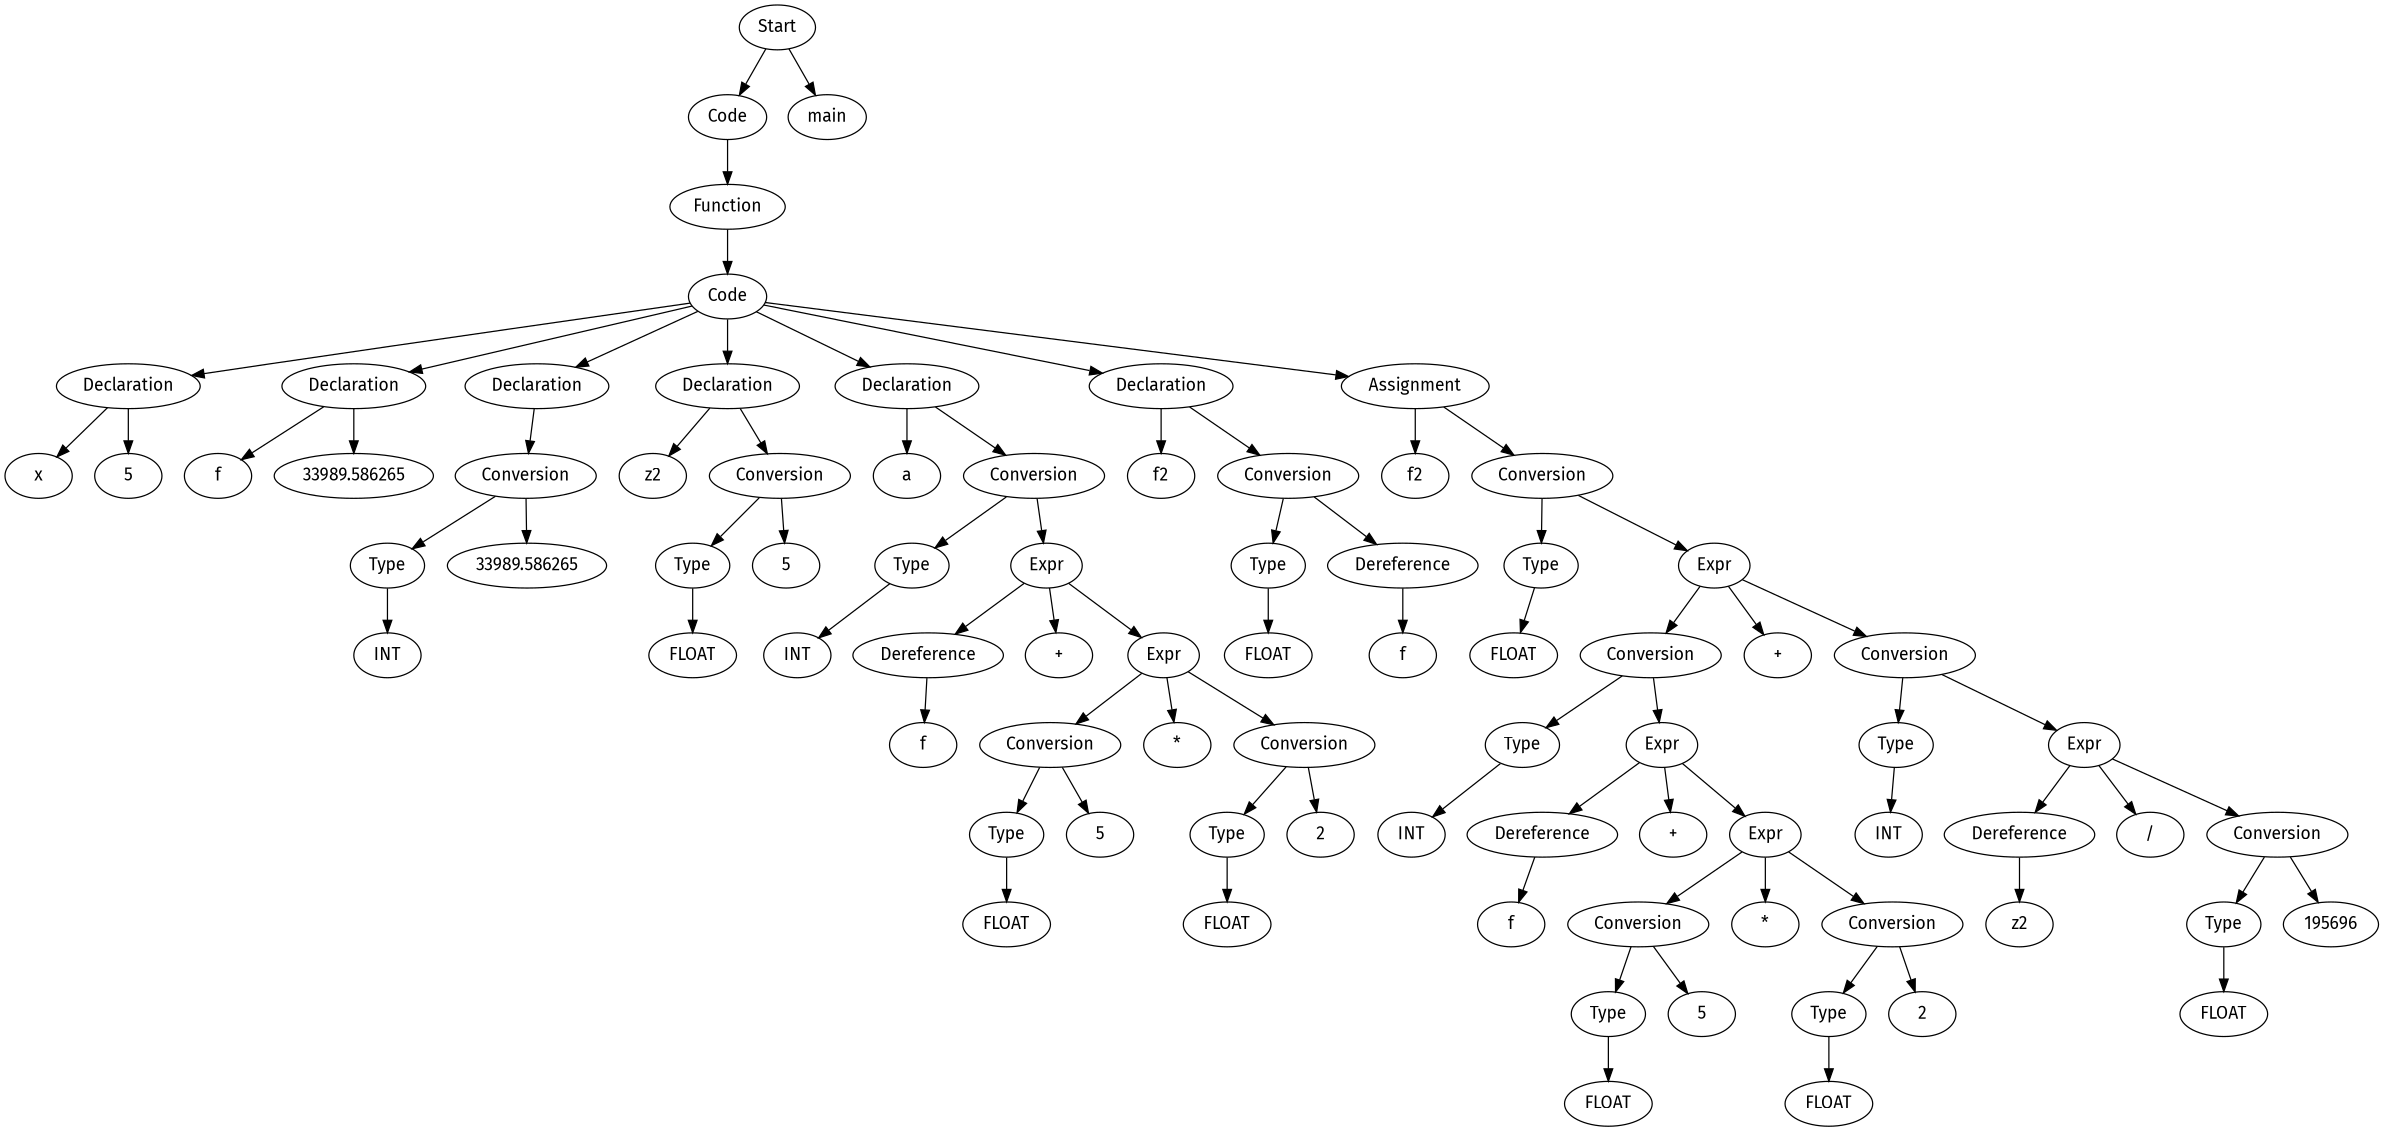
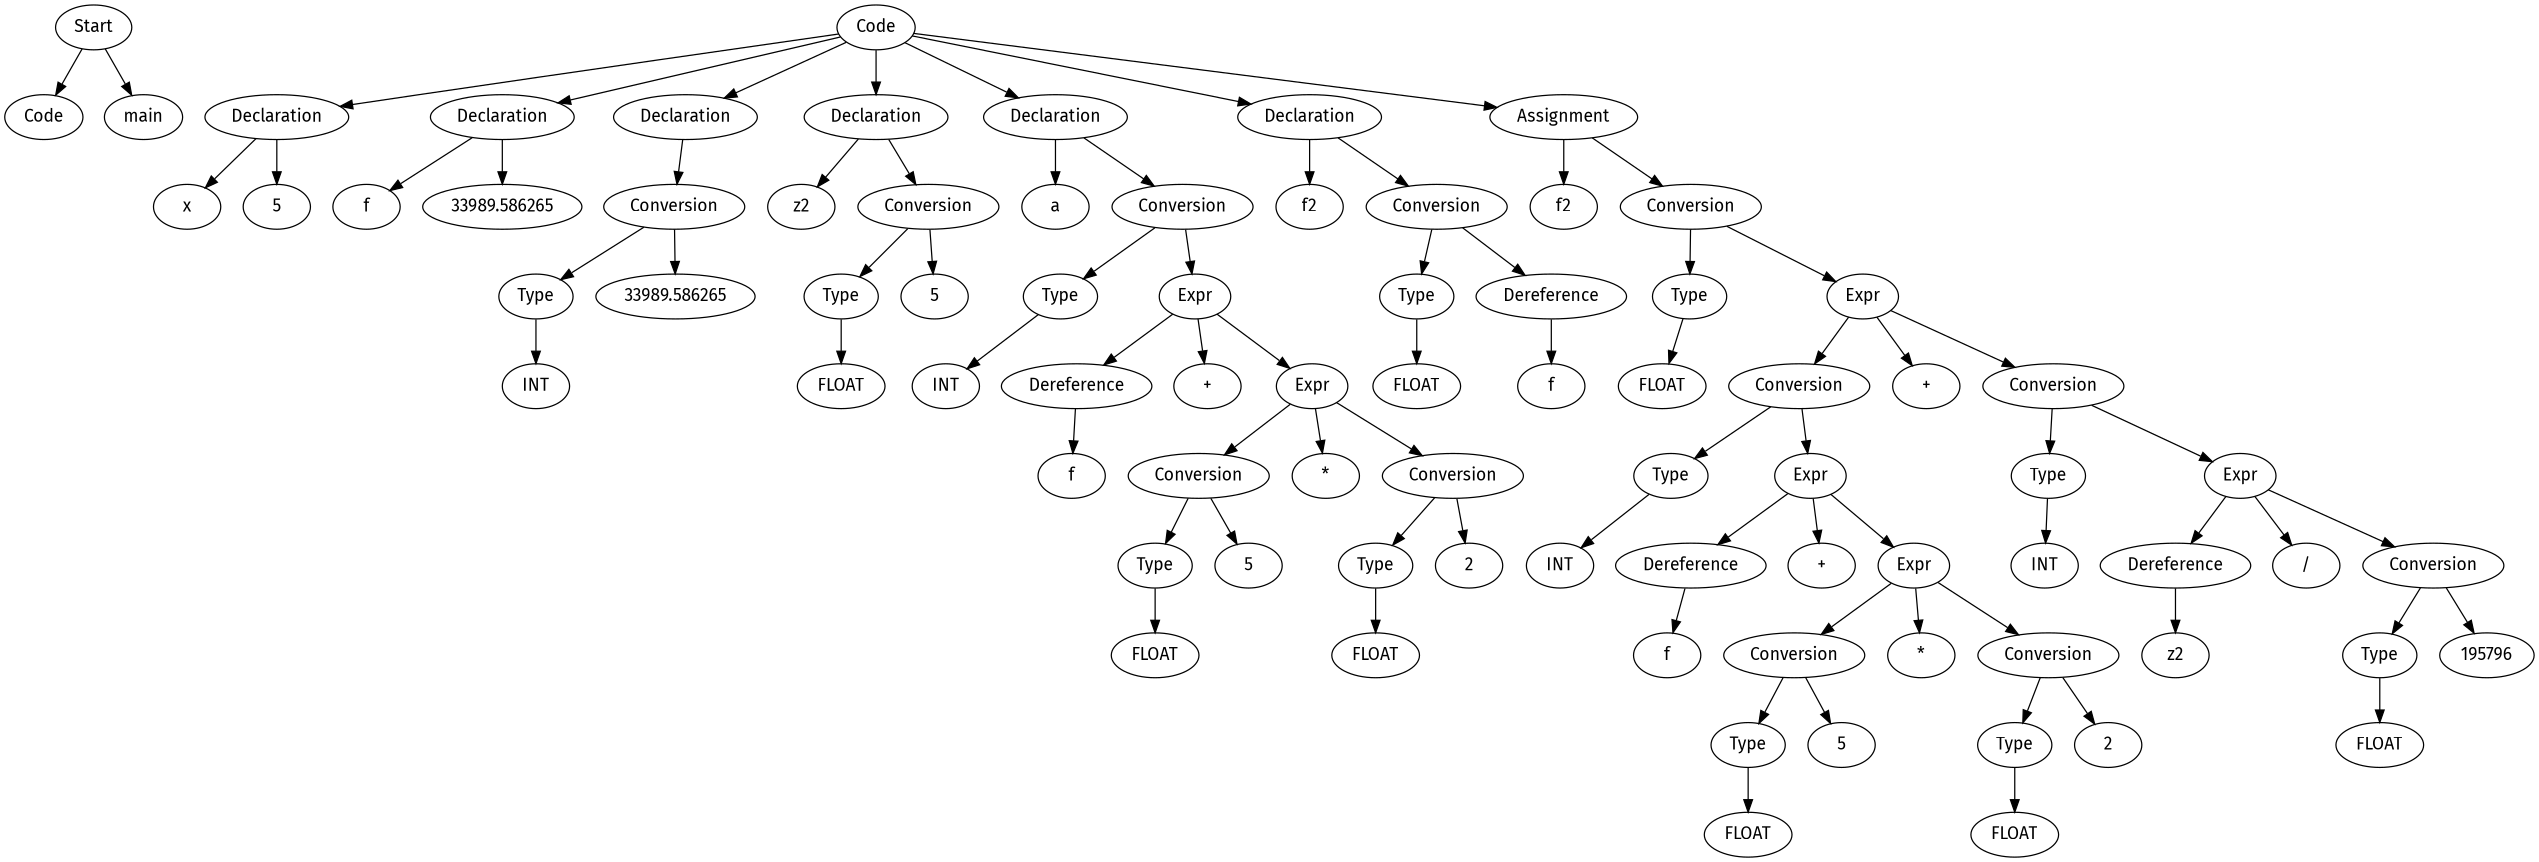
node "Function": removed
node "195696": label "195696" -> "195796"
